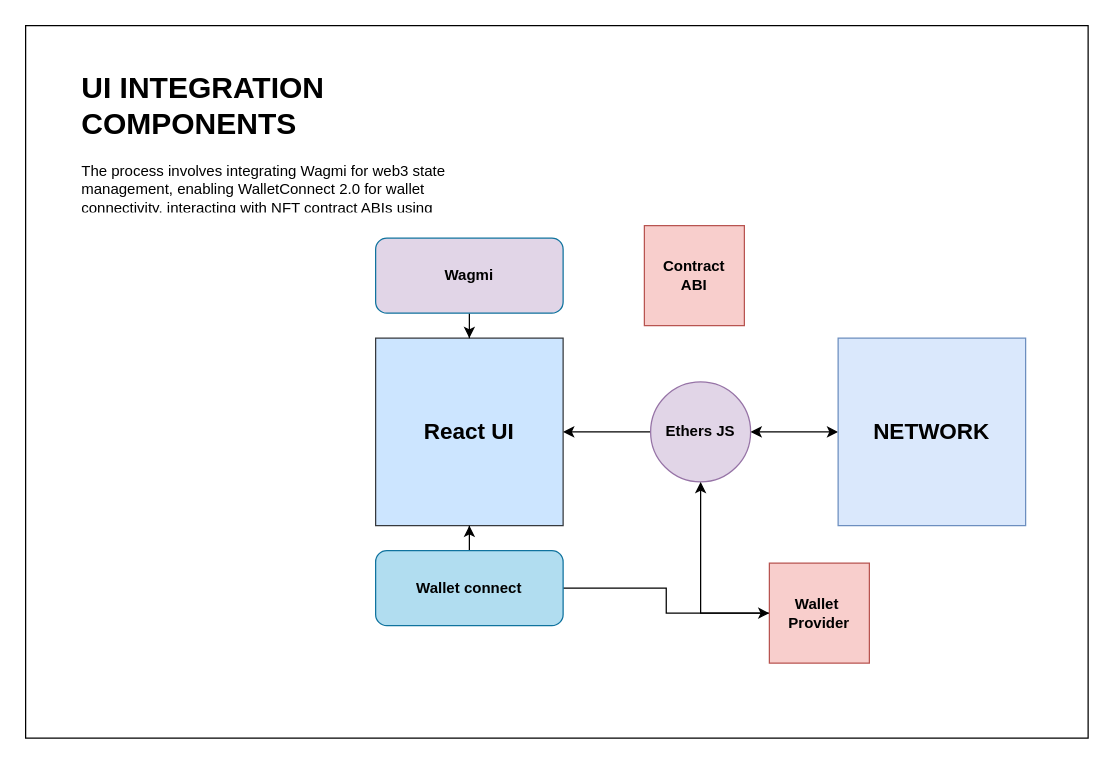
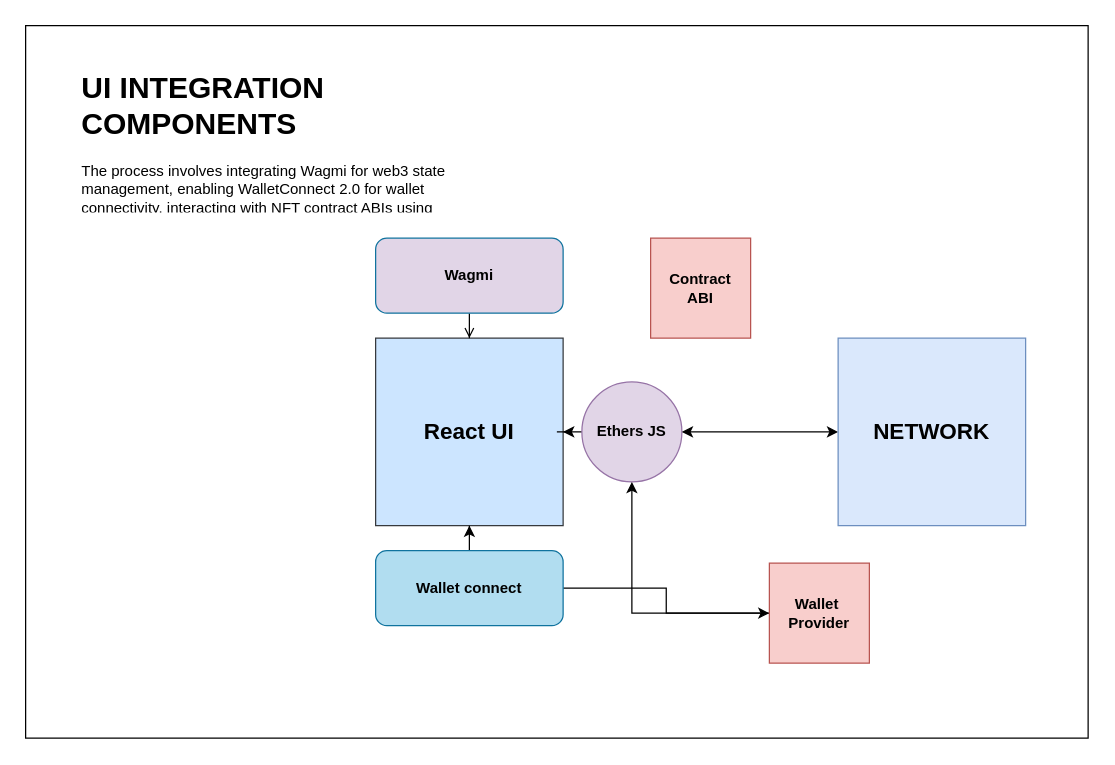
node "Contract ABI": moved (694, 276) -> (701, 288)
edge "Wagmi" -> "React UI": arrowhead classic -> open
node "Ethers JS": moved (701, 432) -> (632, 432)
